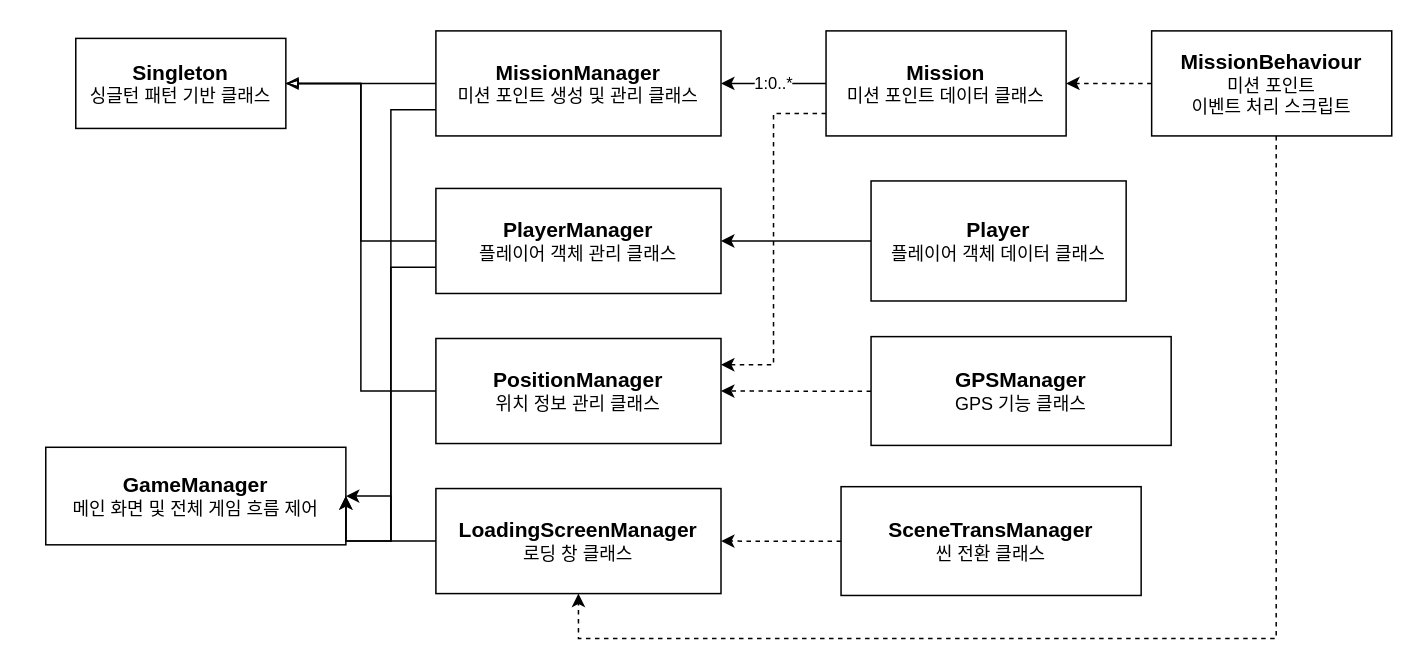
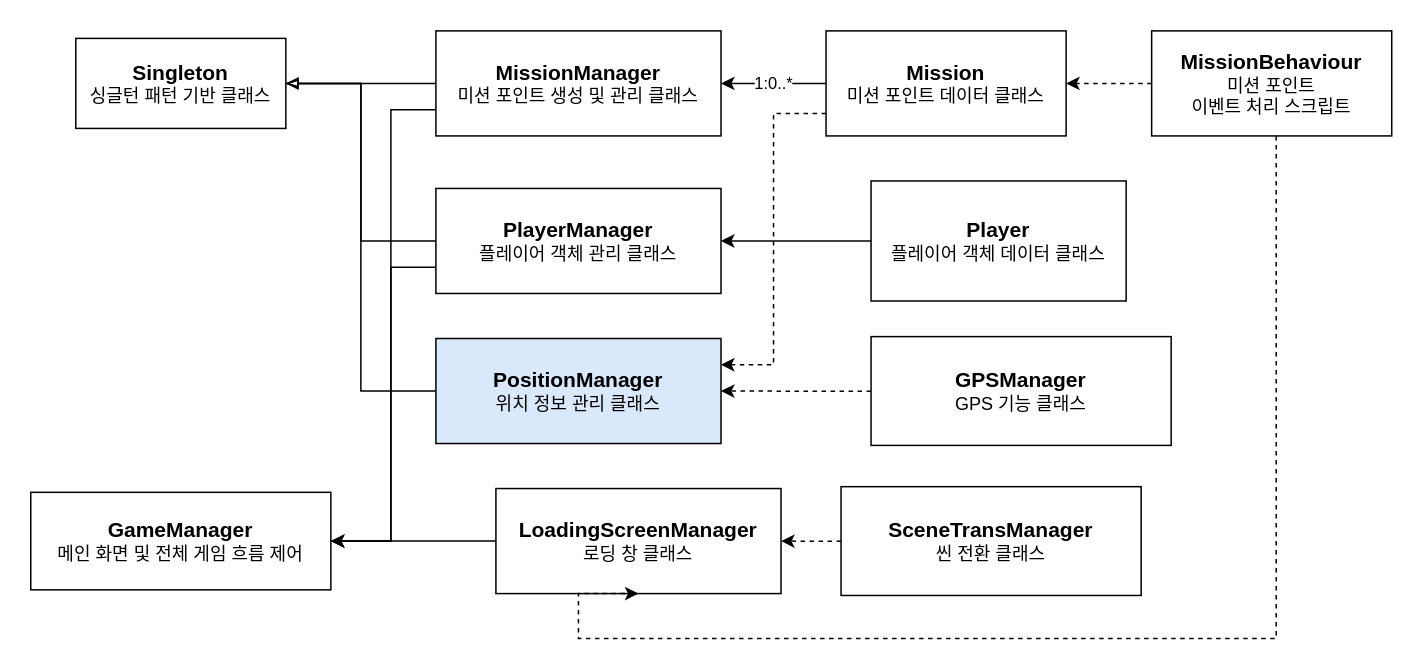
node "PositionManager 위치 정보 관리 클래스": fillcolor #ffffff -> #dae8fc
node "GameManager 메인 화면 및 전체 게임 흐름 제어": moved (196, 496) -> (181, 541)
node "LoadingScreenManager 로딩 창 클래스": moved (578, 541) -> (638, 541)
